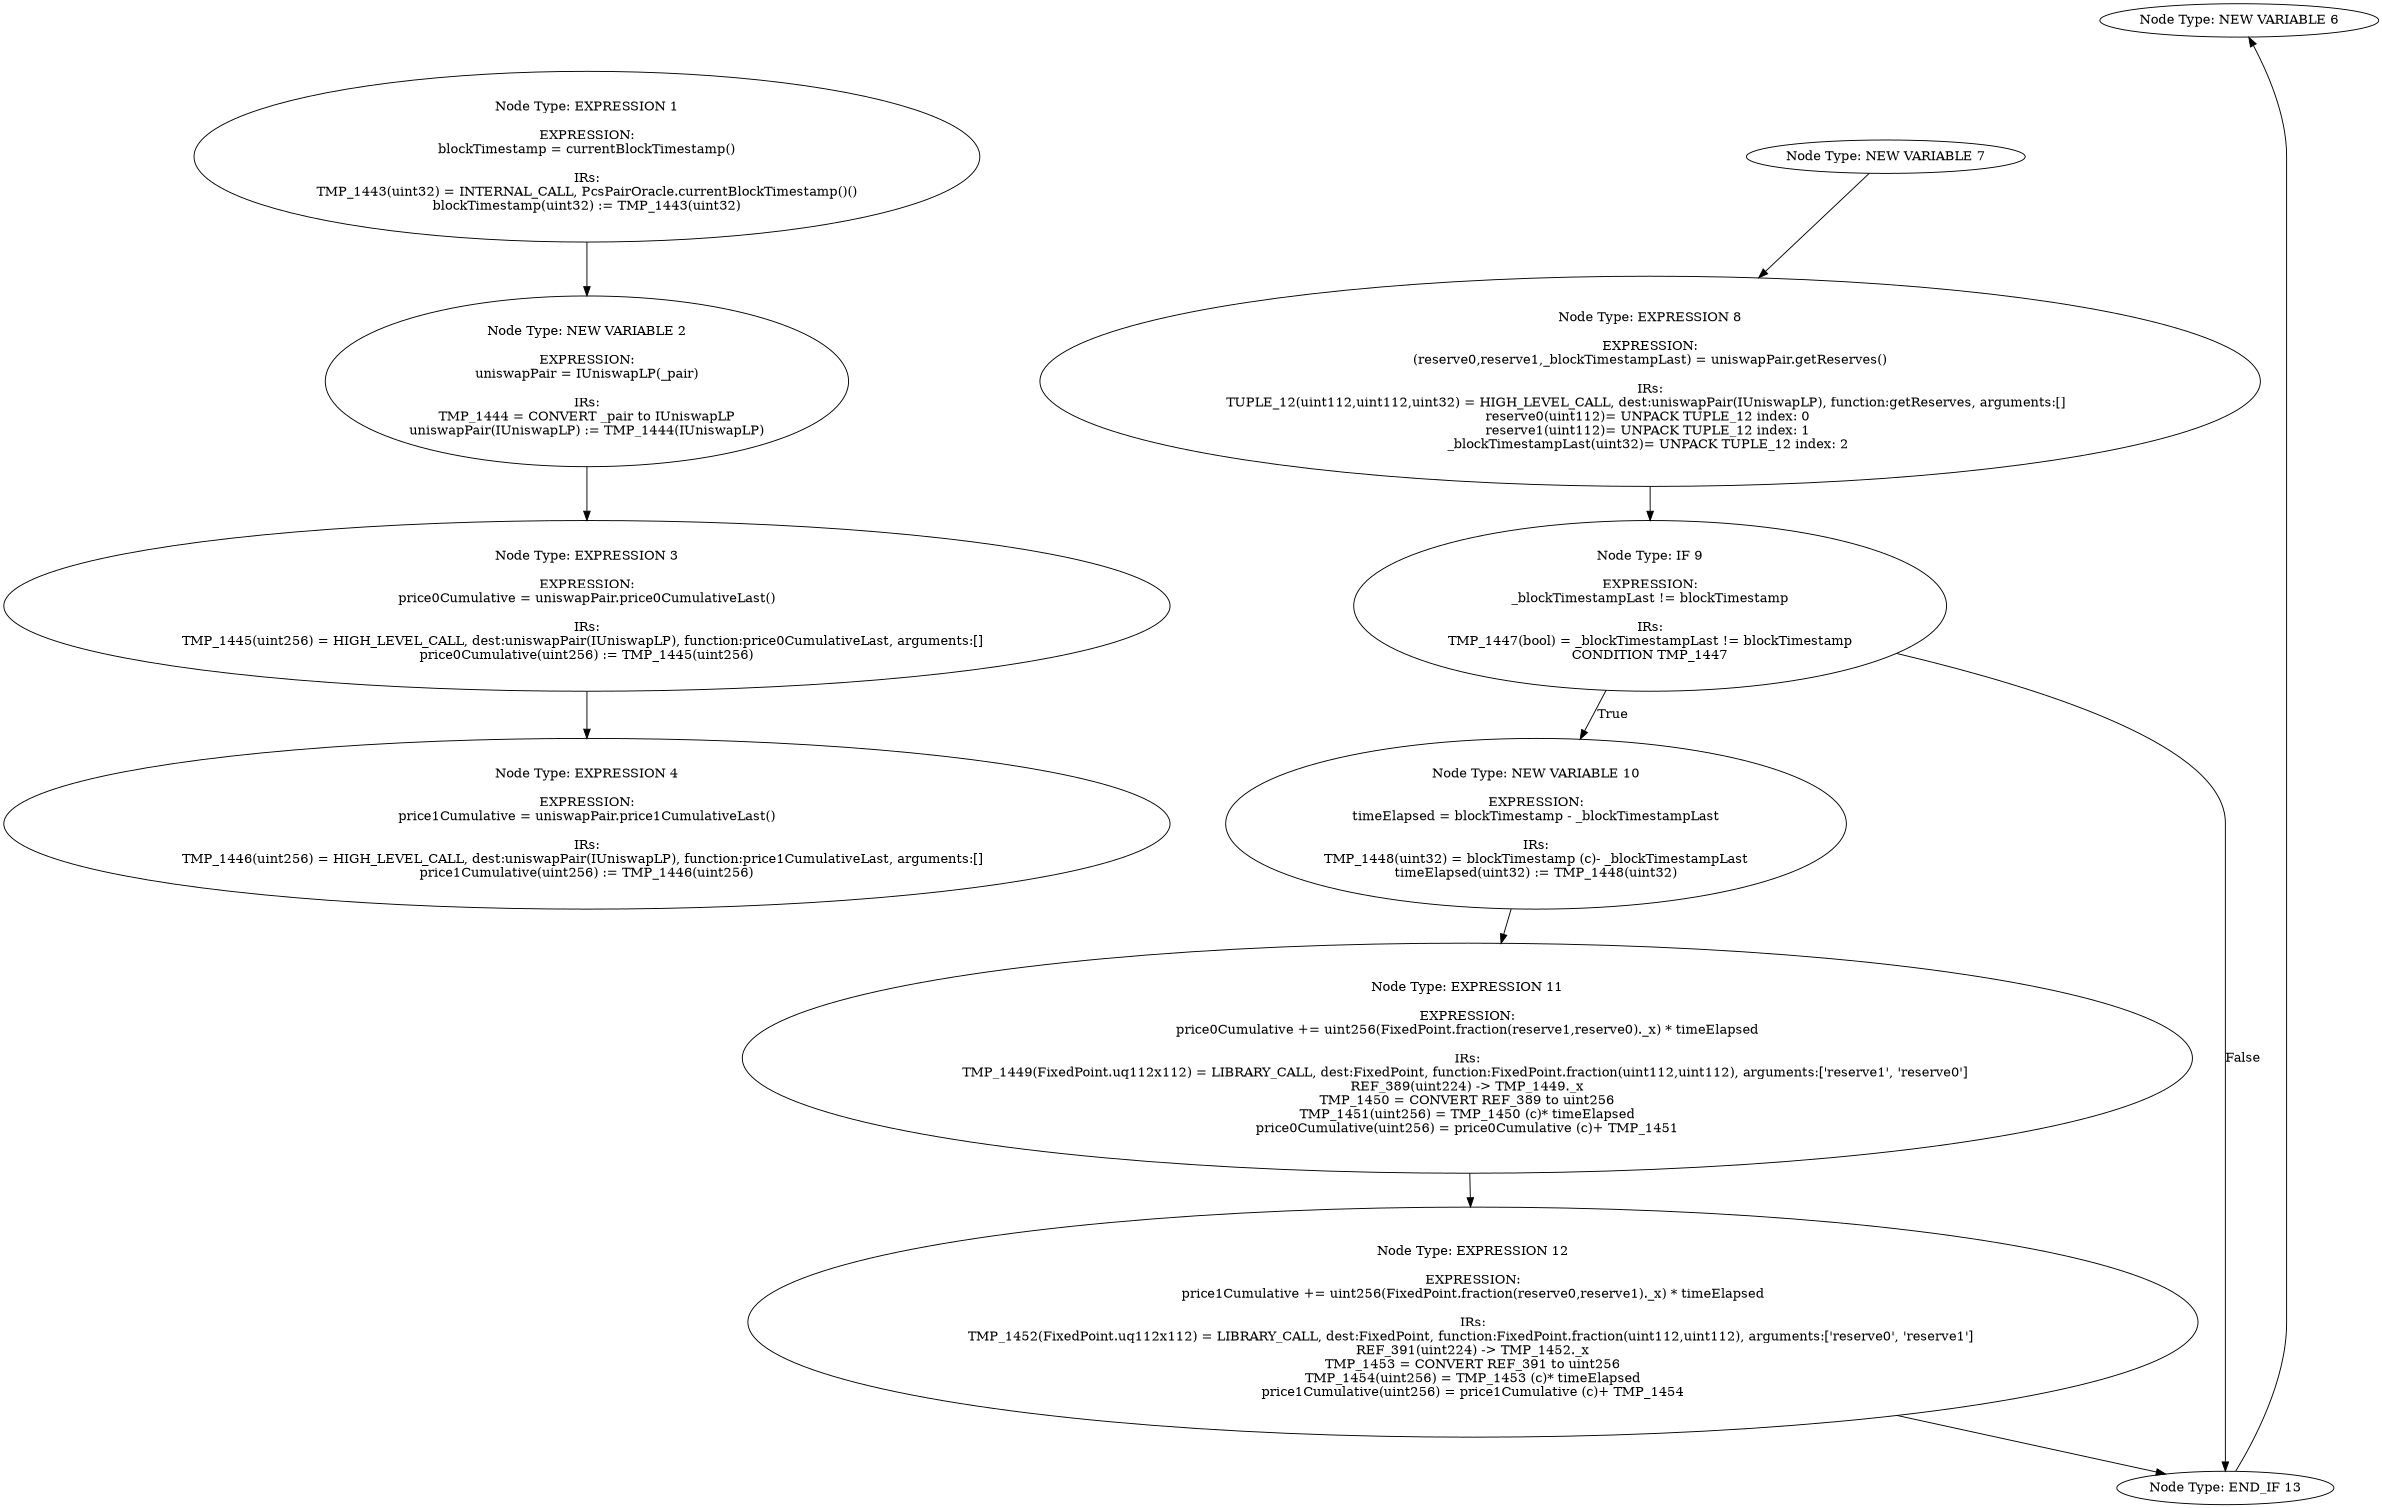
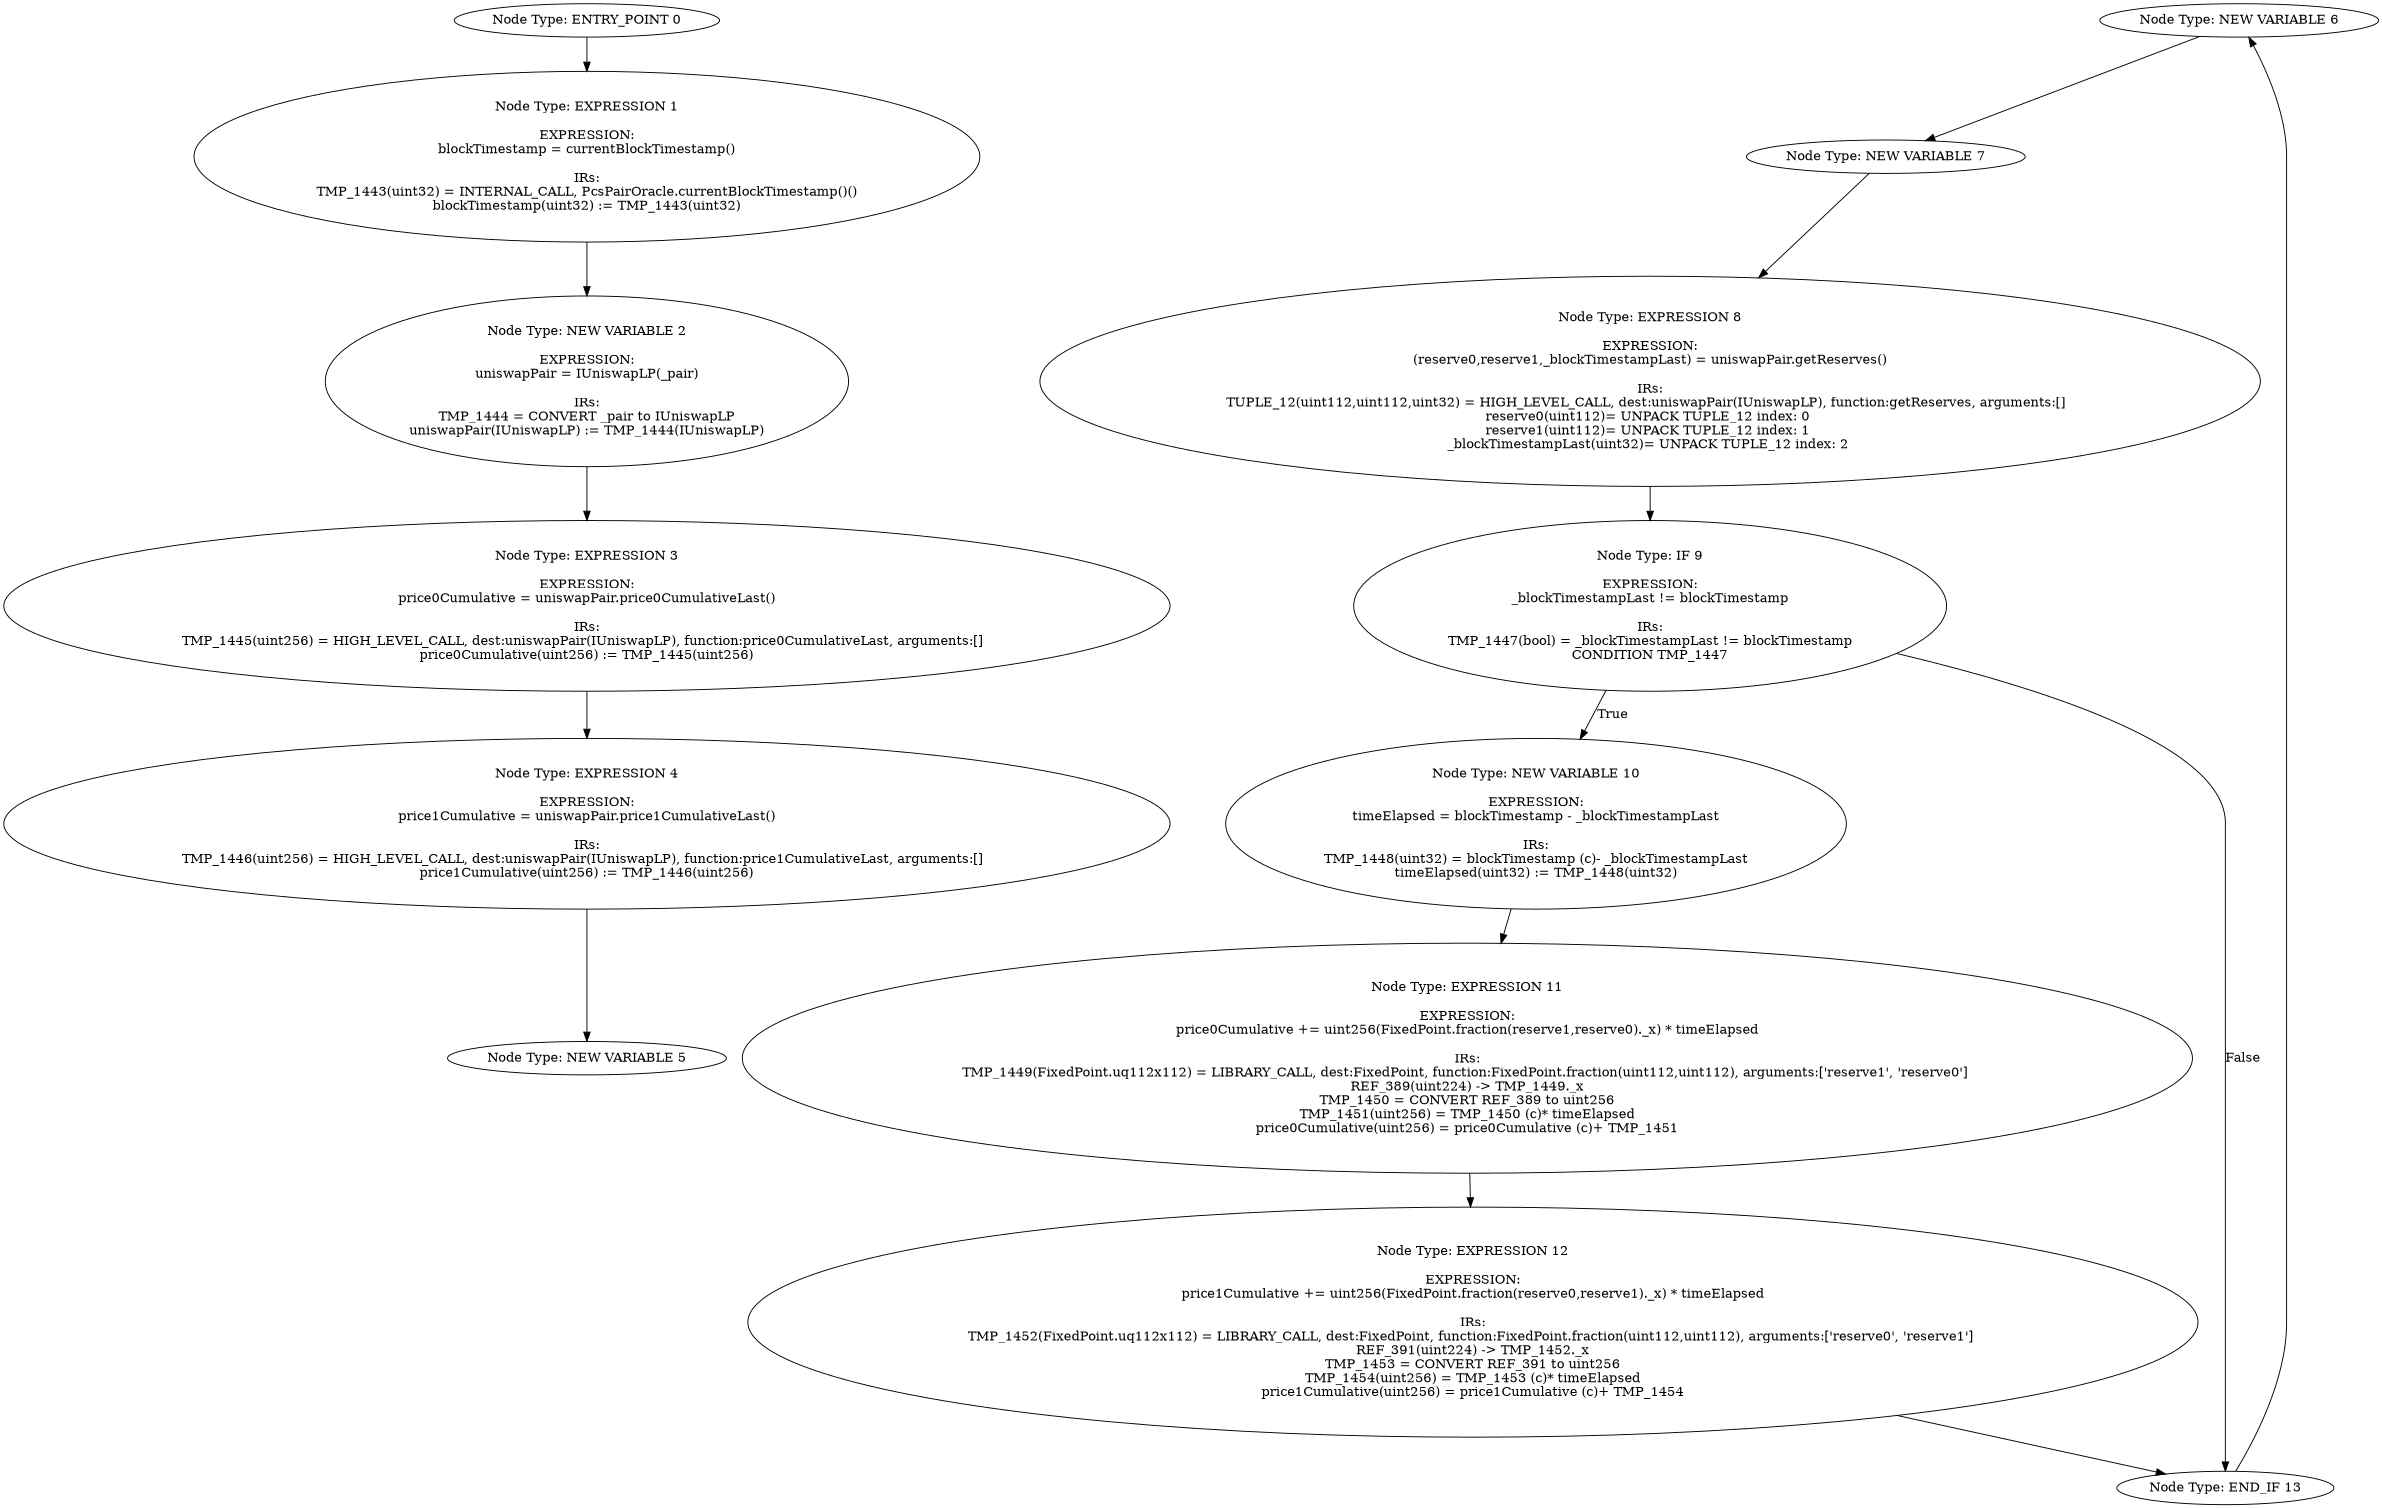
node "Node Type: ENTRY_POINT 0": added
edge "Node Type: NEW VARIABLE 6" -> "Node Type: NEW VARIABLE 7": added
node "Node Type: NEW VARIABLE 5": added
